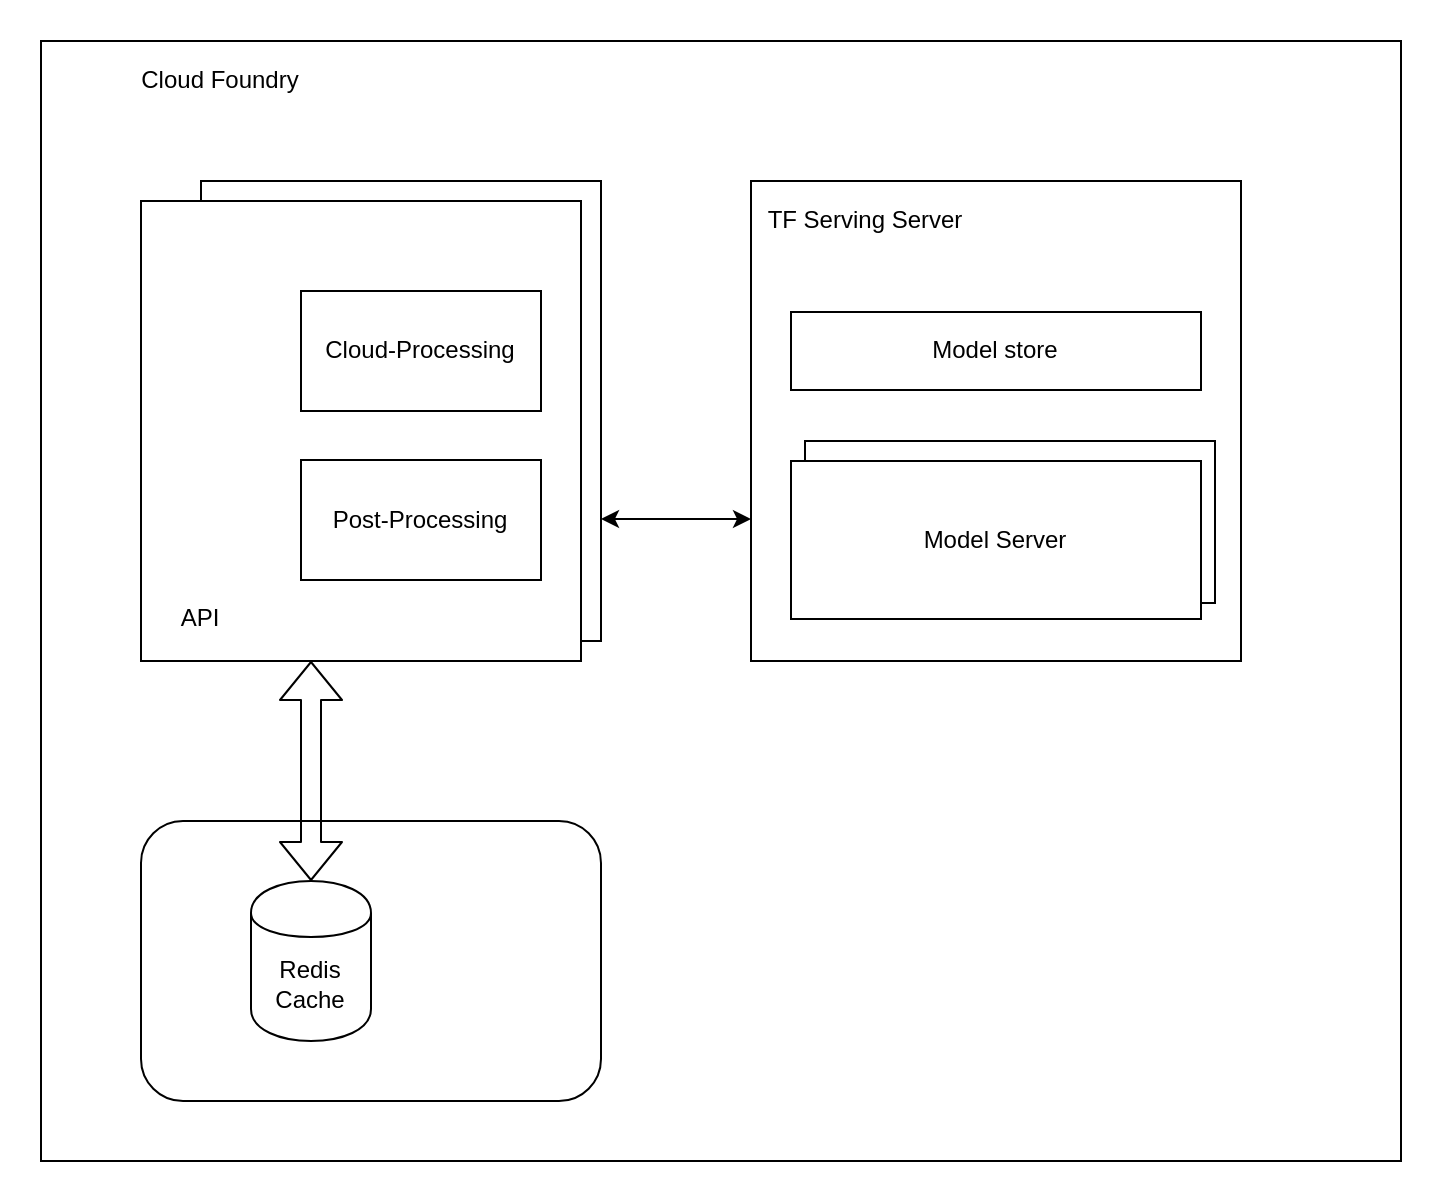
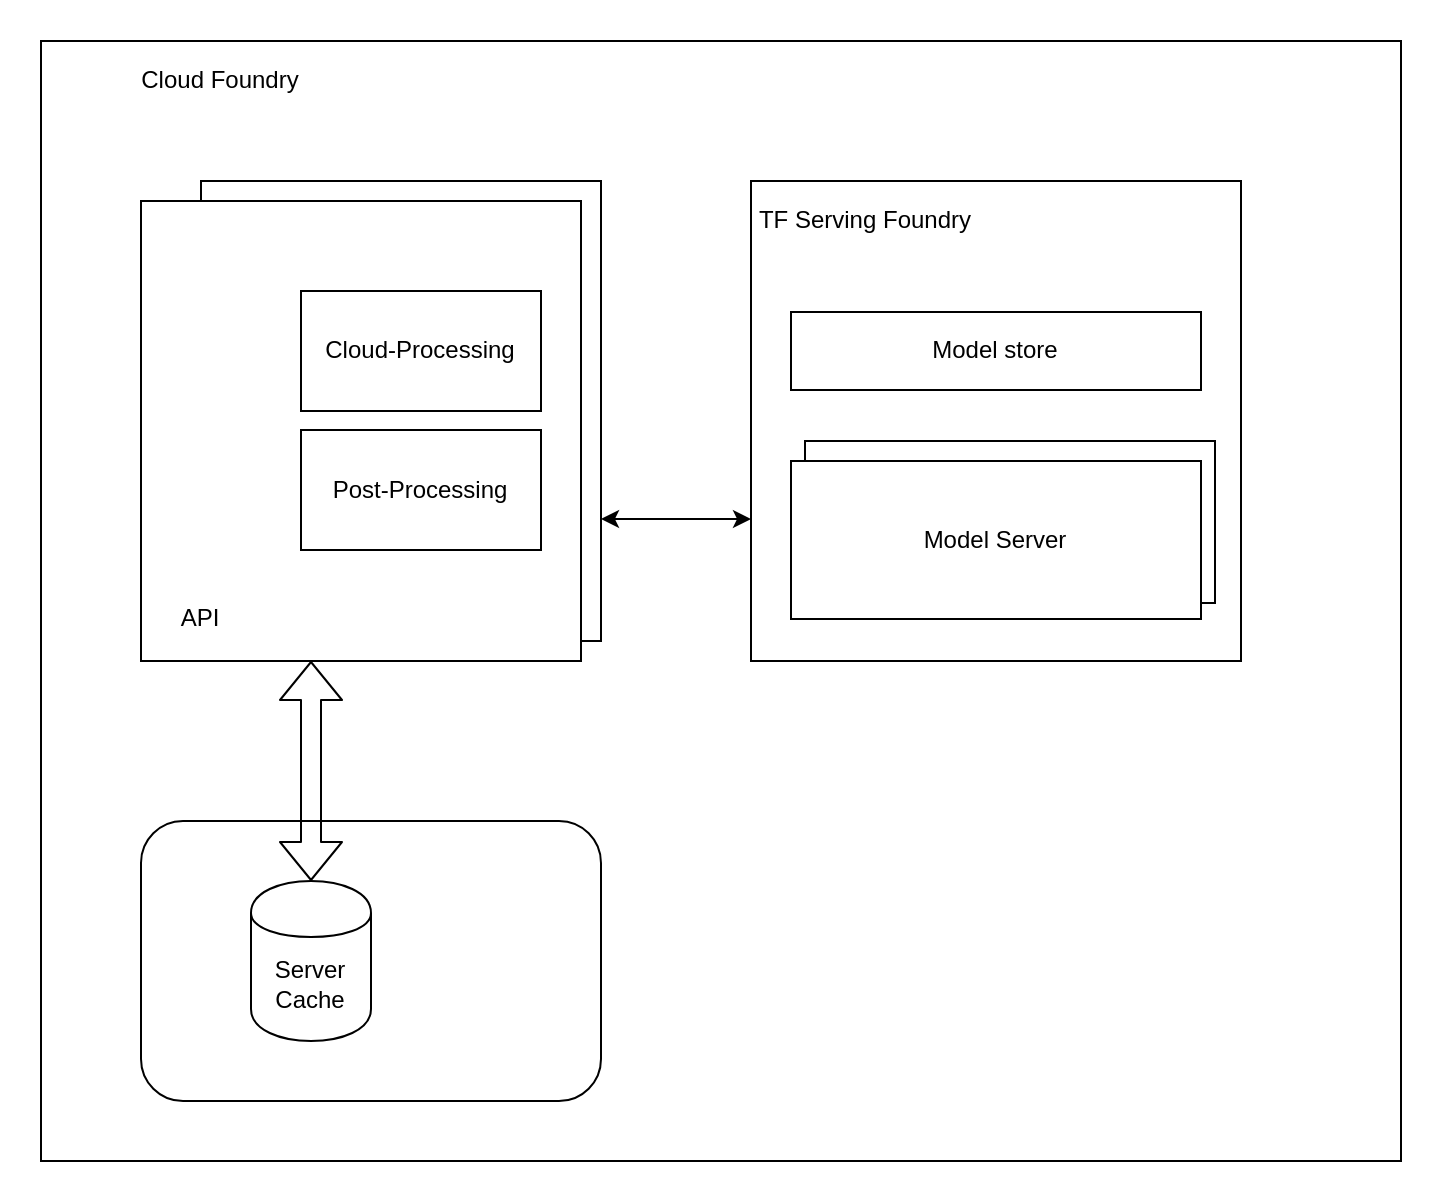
node "TF Serving Server": label "TF Serving Server" -> "TF Serving Foundry"
node "Post-Processing": moved (421, 520) -> (421, 490)
node "Redis Cache": label "Redis Cache" -> "Server Cache"
